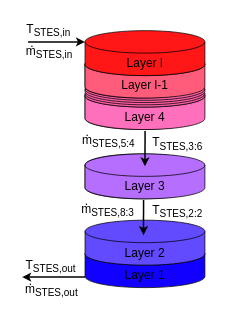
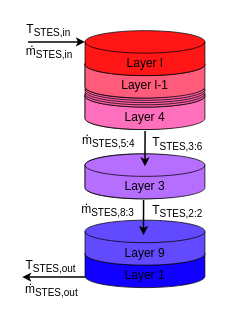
node "Layer 2": label "Layer 2" -> "Layer 9"
